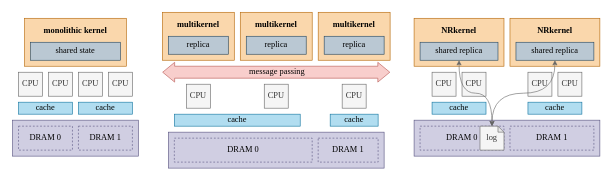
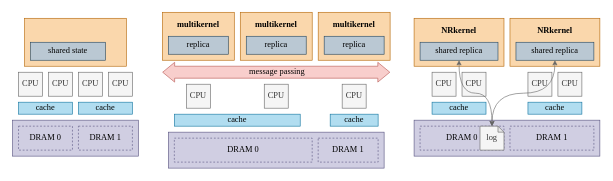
node "monolithic kernel": removed
node "shared state": size 90x18 -> 75x18
